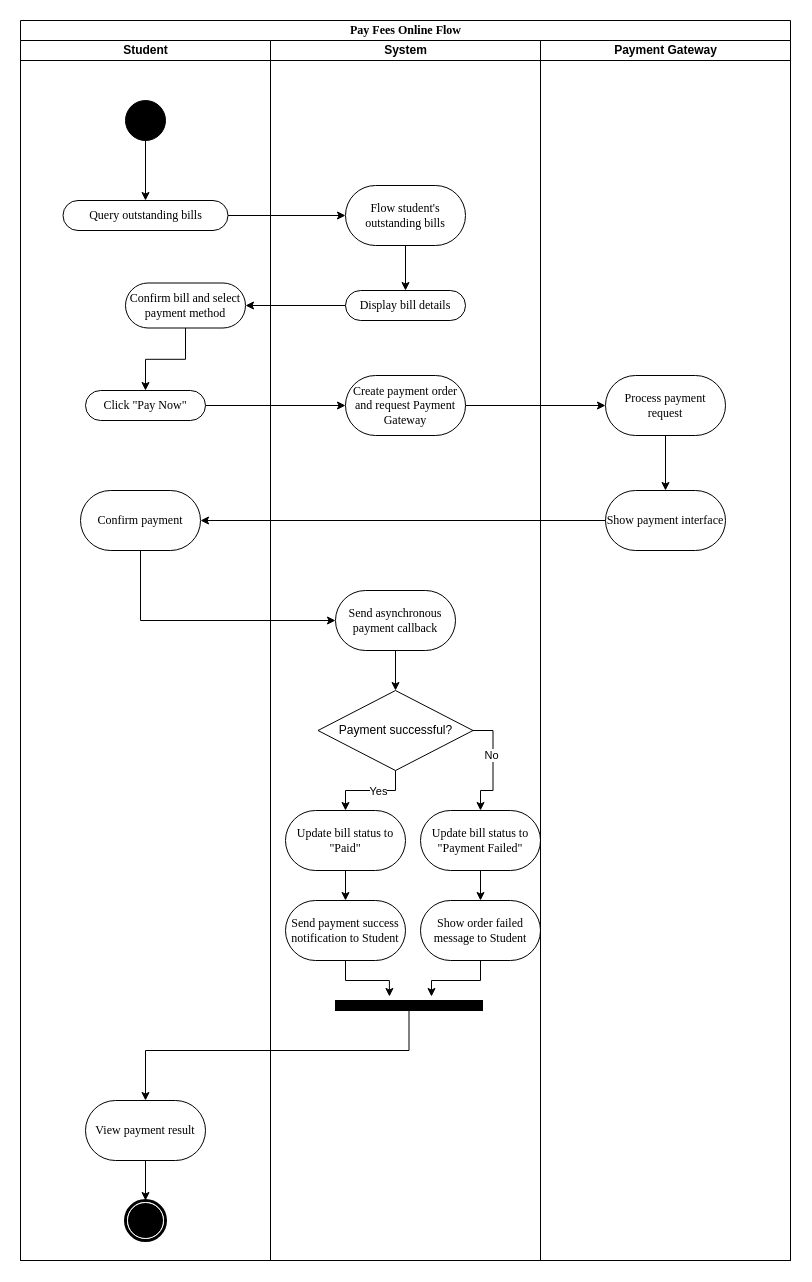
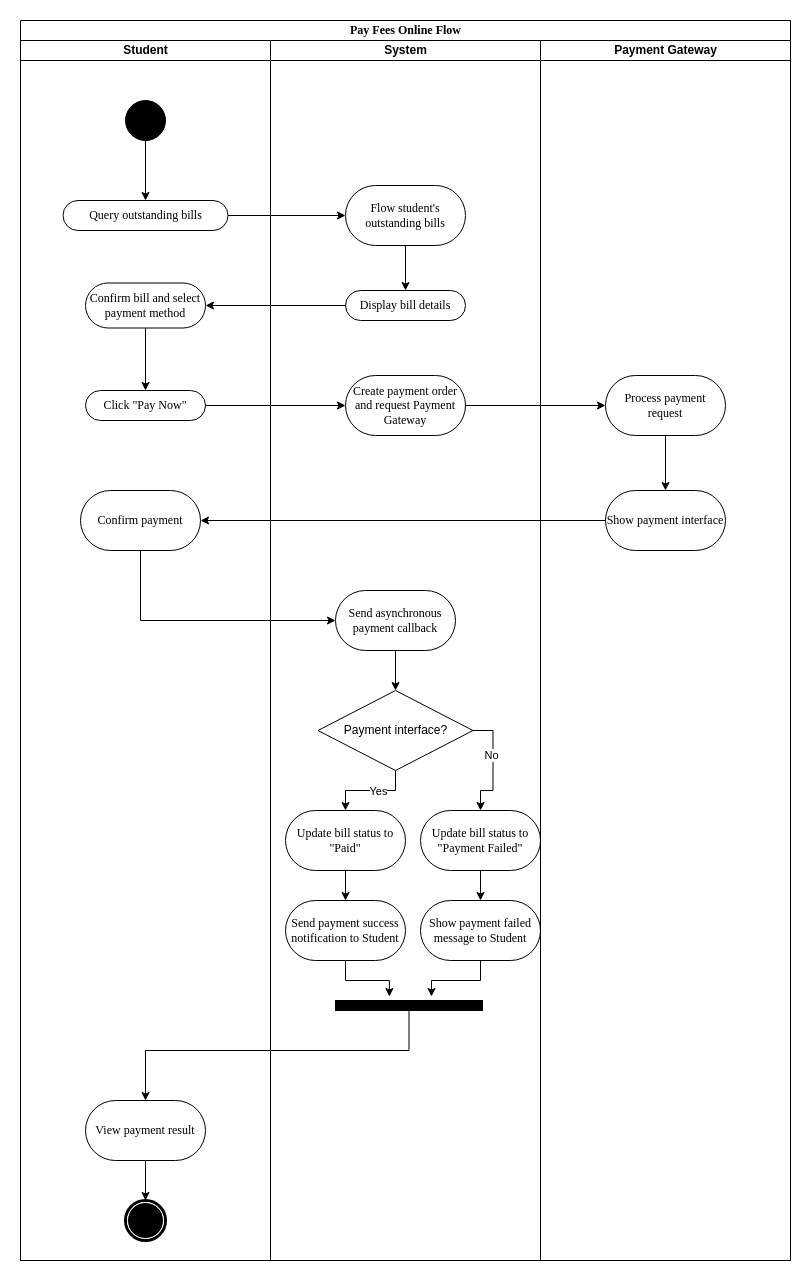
node "Confirm bill and select payment method": moved (186, 306) -> (146, 306)
node "Payment successful?": label "Payment successful?" -> "Payment interface?"
node "Show order failed message to Student": label "Show order failed message to Student" -> "Show payment failed message to Student"
